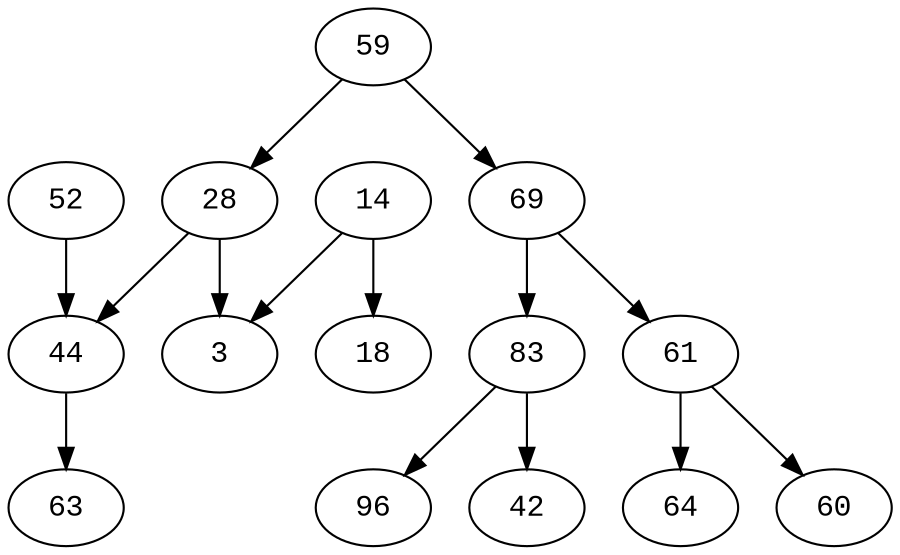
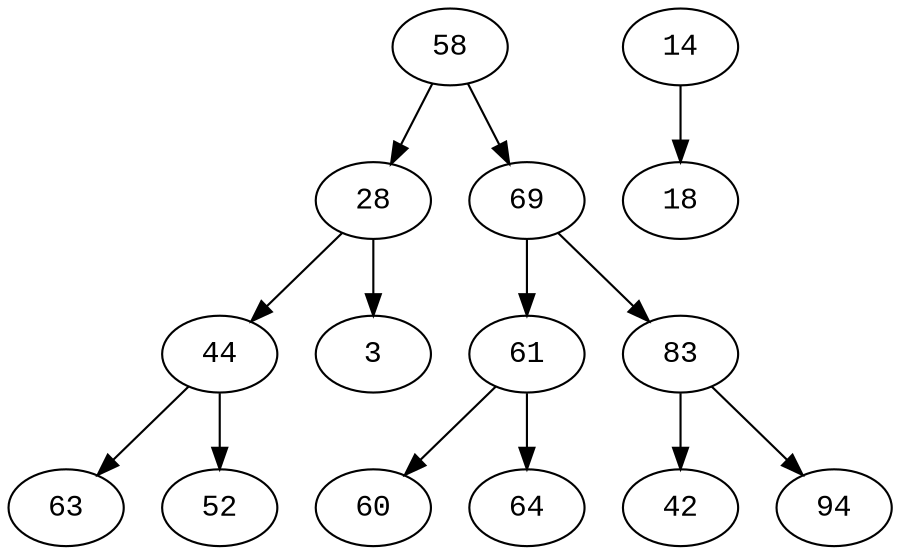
node "59": label "59" -> "58"
edge "52" -> "44": reversed
edge "14" -> "3": removed
node "96": label "96" -> "94"
